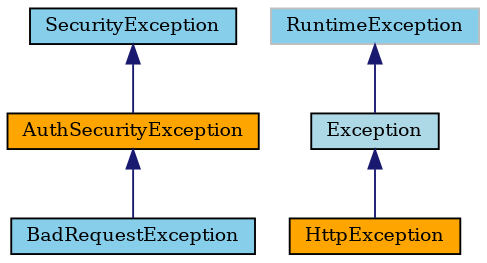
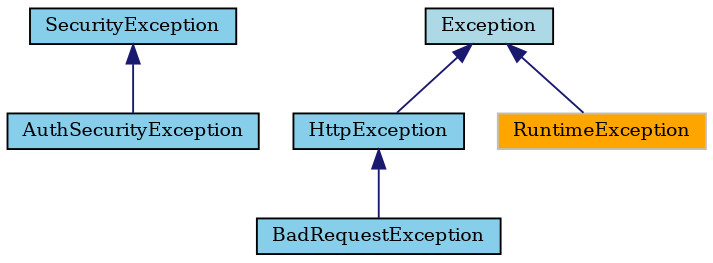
node "RuntimeException": fillcolor skyblue -> orange
edge "Exception" -> "RuntimeException": reversed
node "AuthSecurityException": fillcolor orange -> skyblue
edge "BadRequestException" -> "AuthSecurityException": now "BadRequestException" -> "HttpException"
node "HttpException": fillcolor orange -> skyblue
